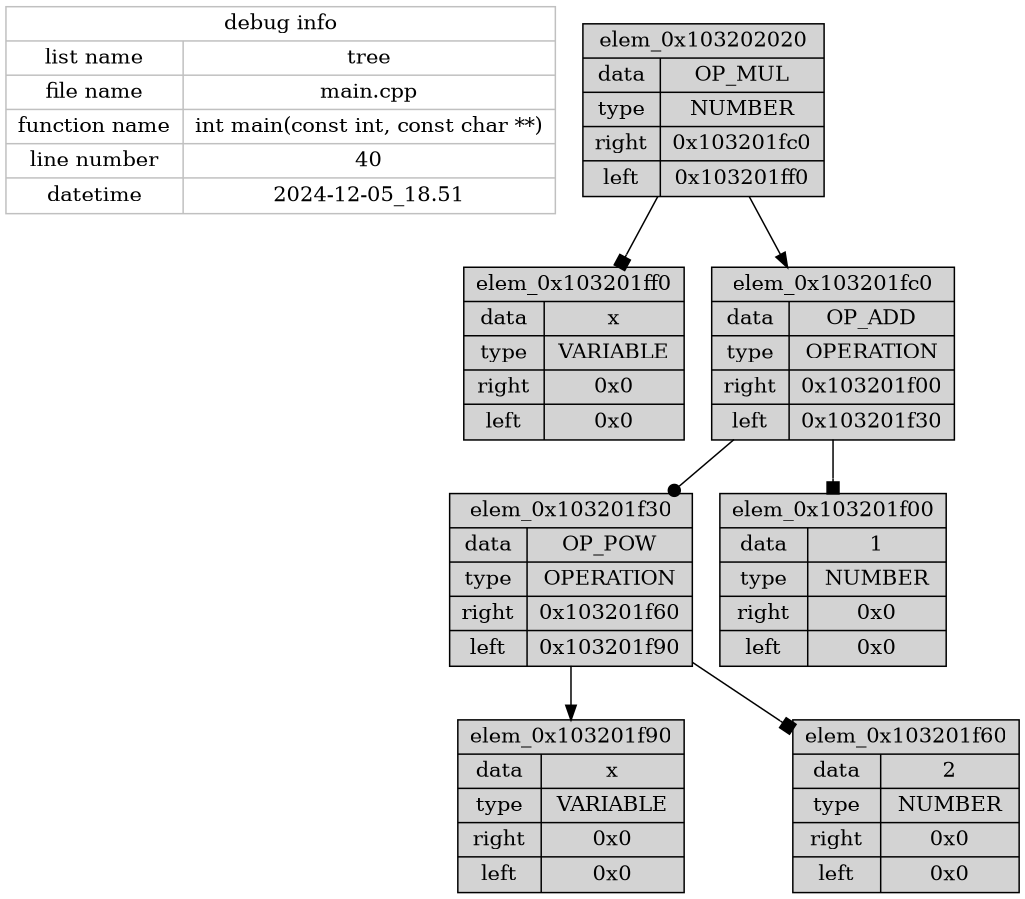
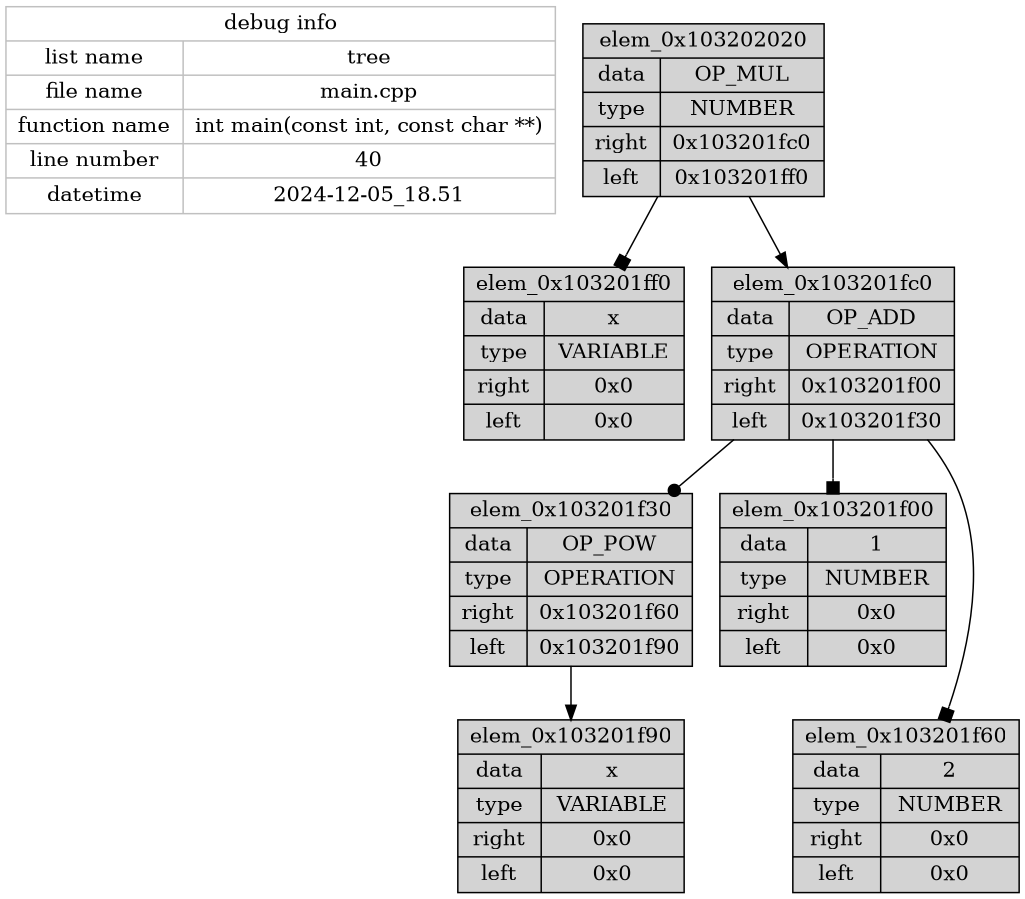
edge "elem_0x103201f30" -> "elem_0x103201f60": now "elem_0x103201fc0" -> "elem_0x103201f60"
